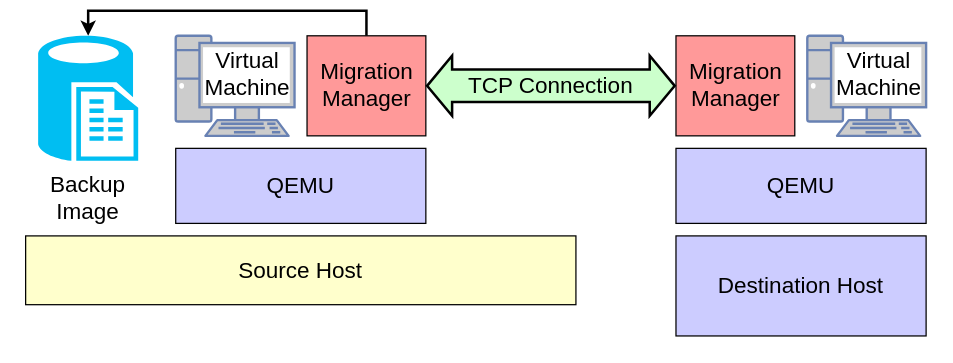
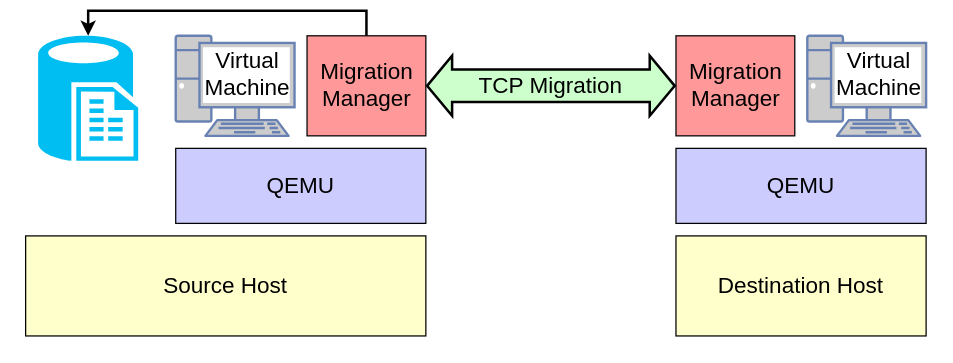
node "TCP Connection": label "TCP Connection" -> "TCP Migration"
node "Backup Image": removed
node "Source Host": size 550x69 -> 400x100
node "Destination Host": fillcolor #ccccff -> #ffffcc
